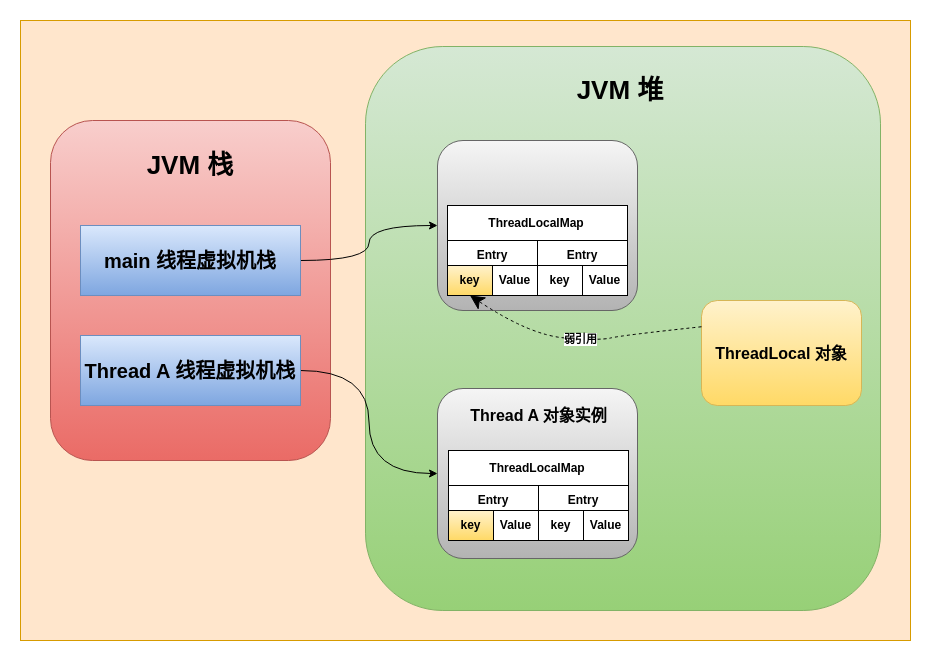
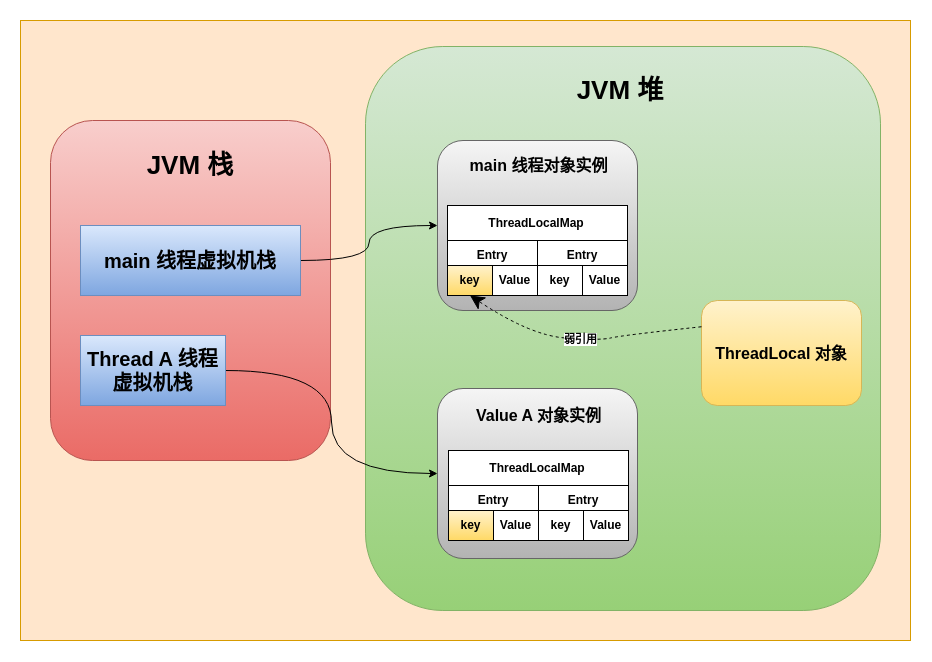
node "main 线程对象实例": added
node "Thread A 线程虚拟机栈": size 220x70 -> 145x70
node "Thread A 对象实例": label "Thread A 对象实例" -> "Value A 对象实例"
